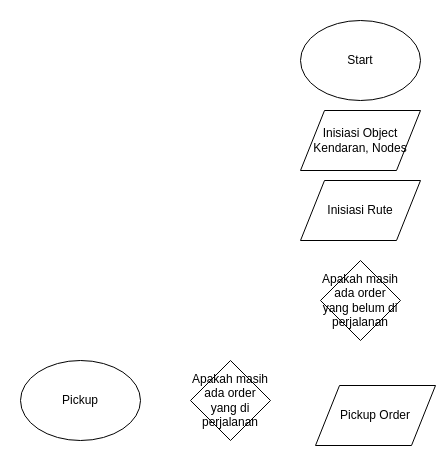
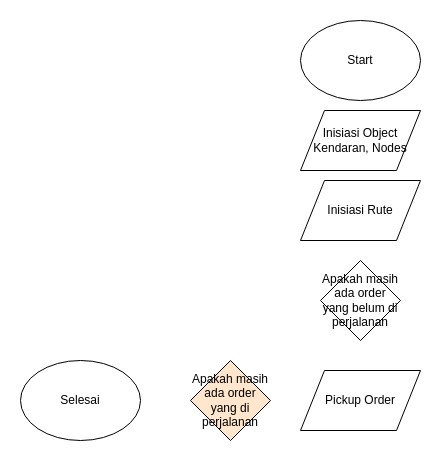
node "Pickup": label "Pickup" -> "Selesai"
node "Apakah masih ada order yang di perjalanan": fillcolor #ffffff -> #ffe6cc
node "Pickup Order": moved (376, 416) -> (361, 401)
